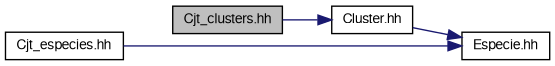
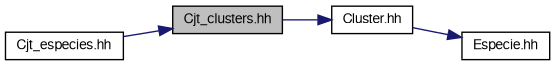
edge "Cjt_especies.hh" -> "Especie.hh": now "Cjt_especies.hh" -> "Cjt_clusters.hh"
